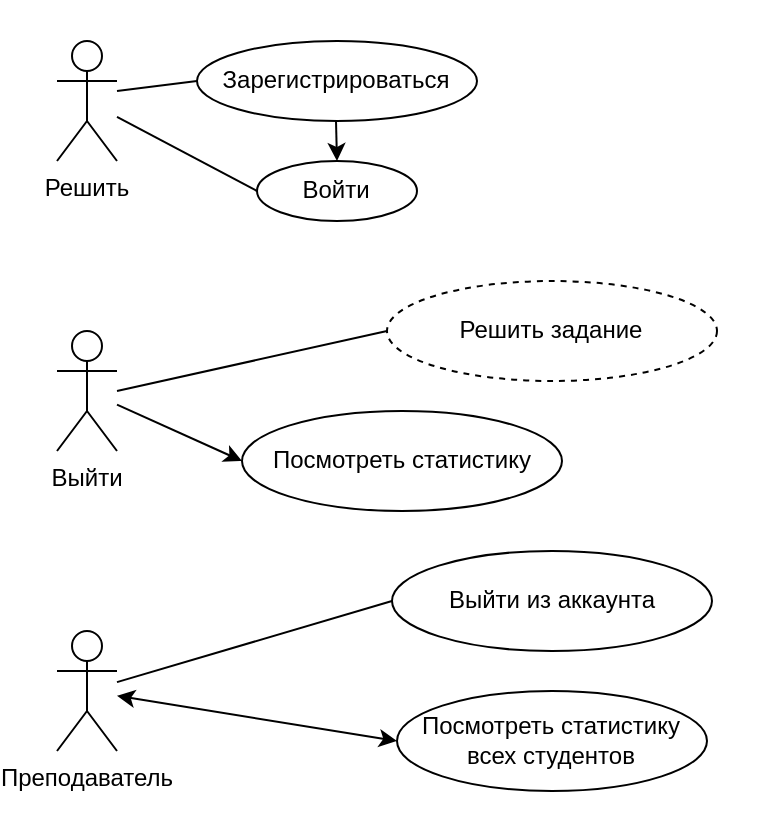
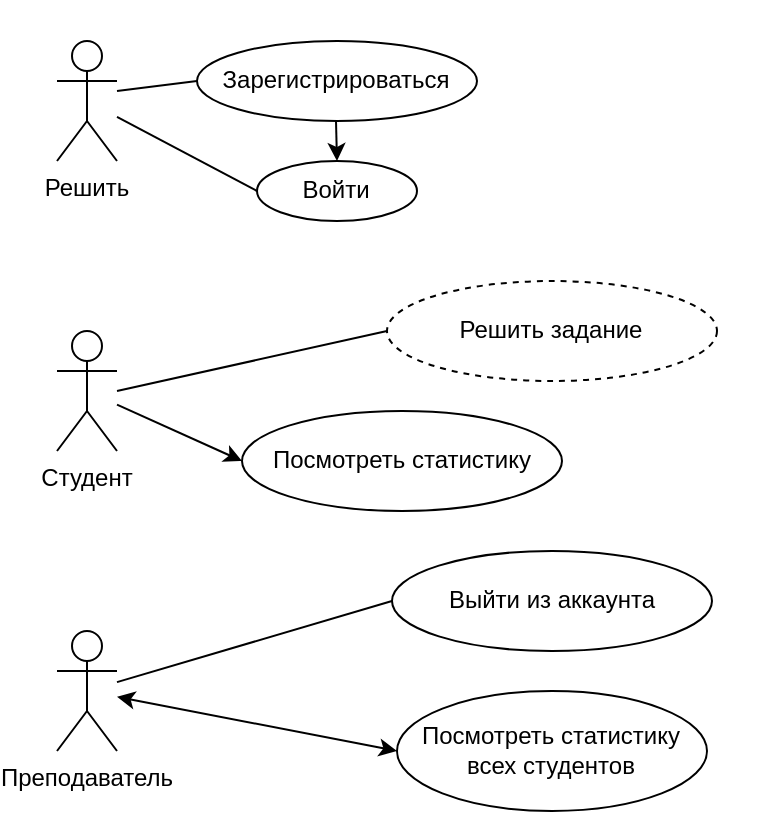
node "Выйти": label "Выйти" -> "Студент"
node "Посмотреть статистику всех студентов": size 310x100 -> 310x120
